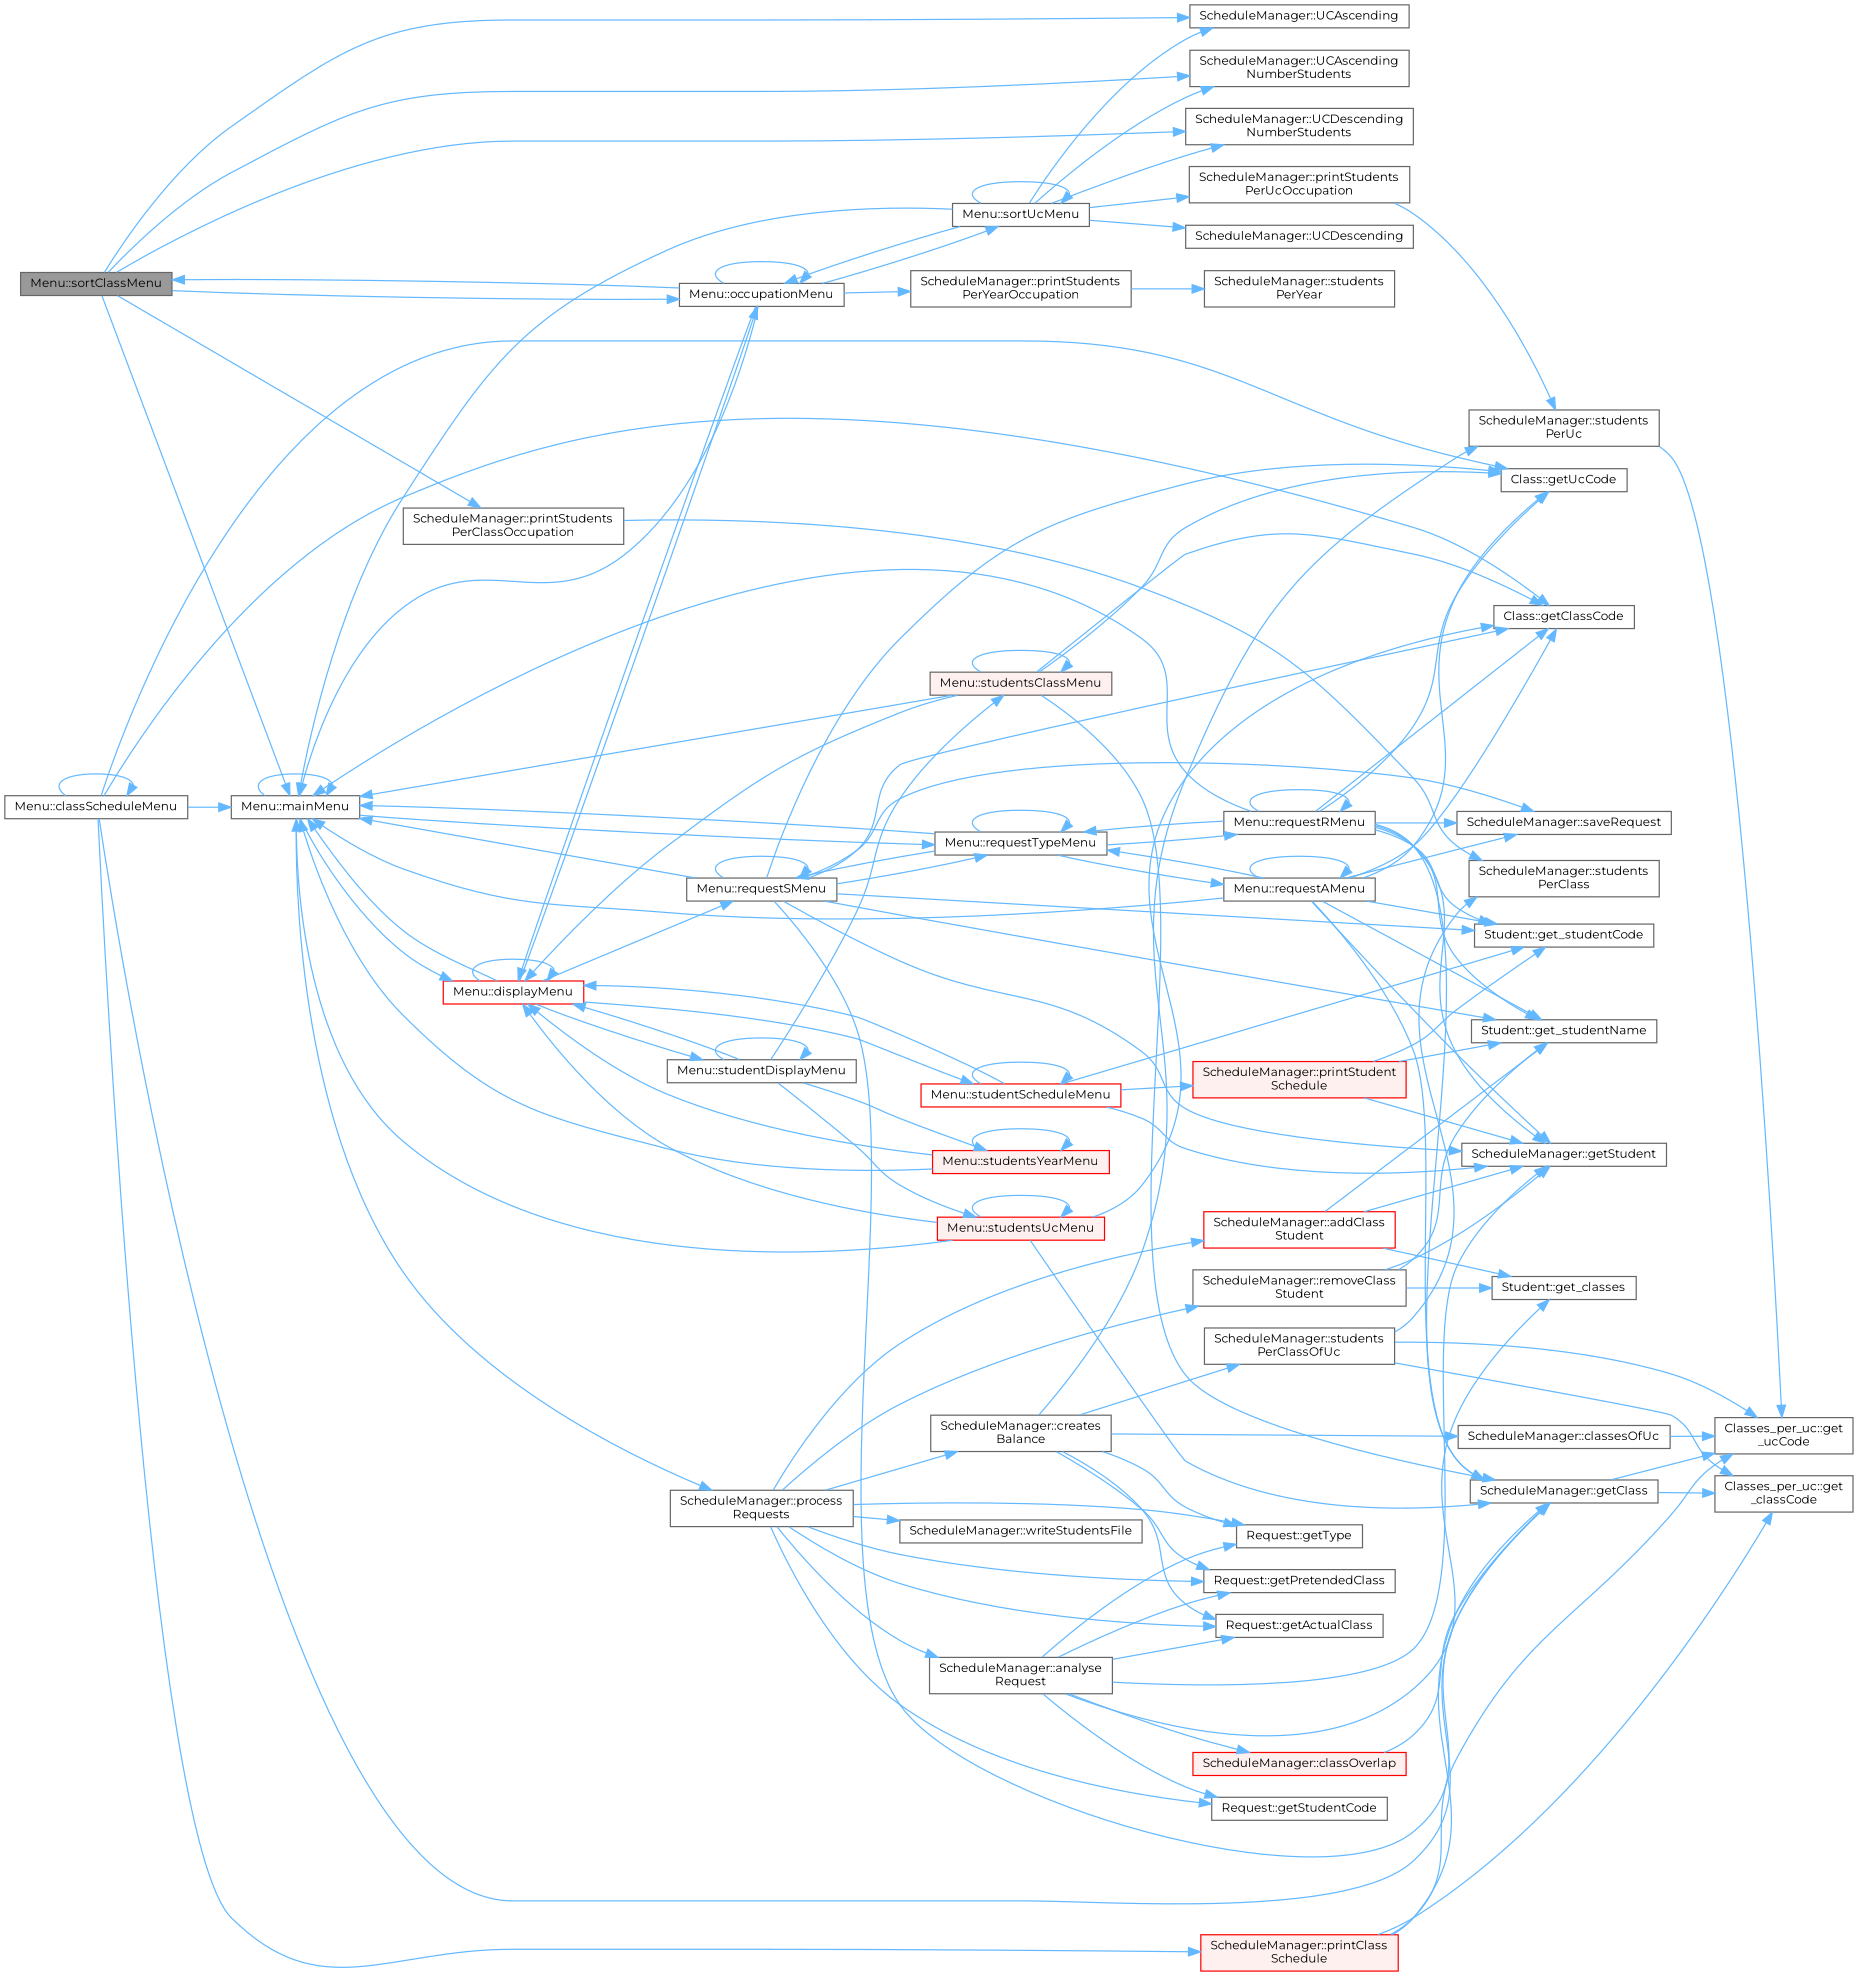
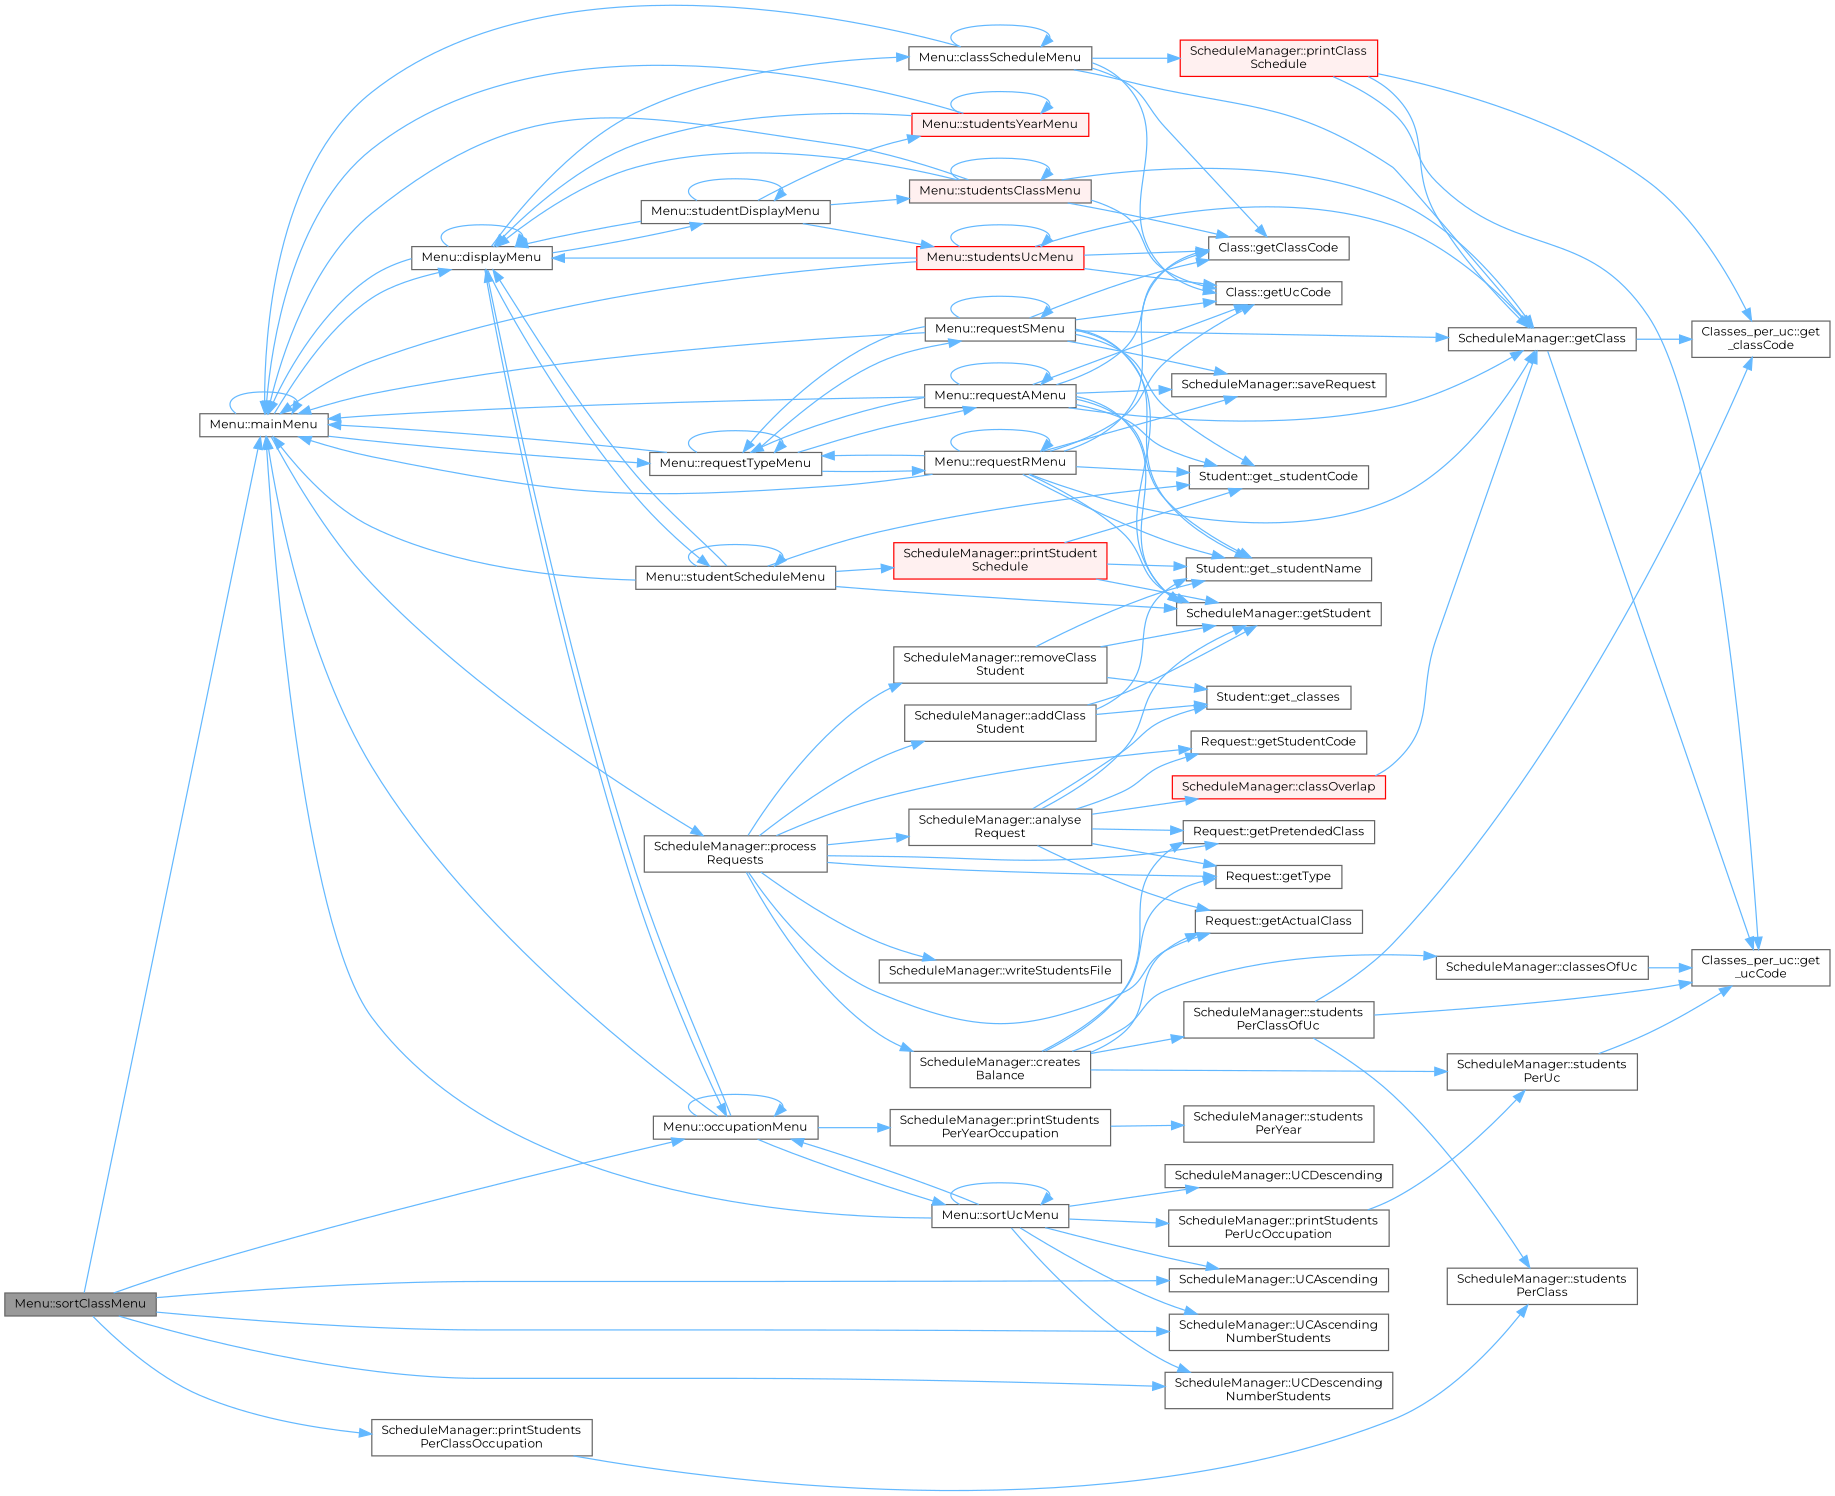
edge "Menu::studentsUcMenu" -> "Class::getUcCode": added
edge "Menu::occupationMenu" -> "Menu::sortClassMenu": removed
edge "Menu::studentScheduleMenu" -> "Menu::mainMenu": added
edge "Menu::displayMenu" -> "Menu::requestSMenu": now "Menu::displayMenu" -> "Menu::classScheduleMenu"
node "Menu::displayMenu": color red -> grey40
node "Menu::studentScheduleMenu": color red -> grey40
node "ScheduleManager::addClass Student": color red -> grey40
